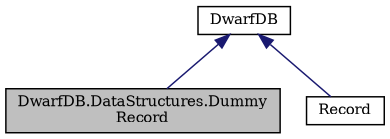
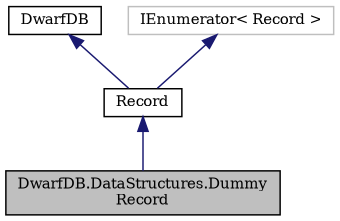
node "IEnumerator< Record >": added
edge "DwarfDB.DataStructures.Dummy Record" -> "DwarfDB": now "DwarfDB.DataStructures.Dummy Record" -> "Record"
